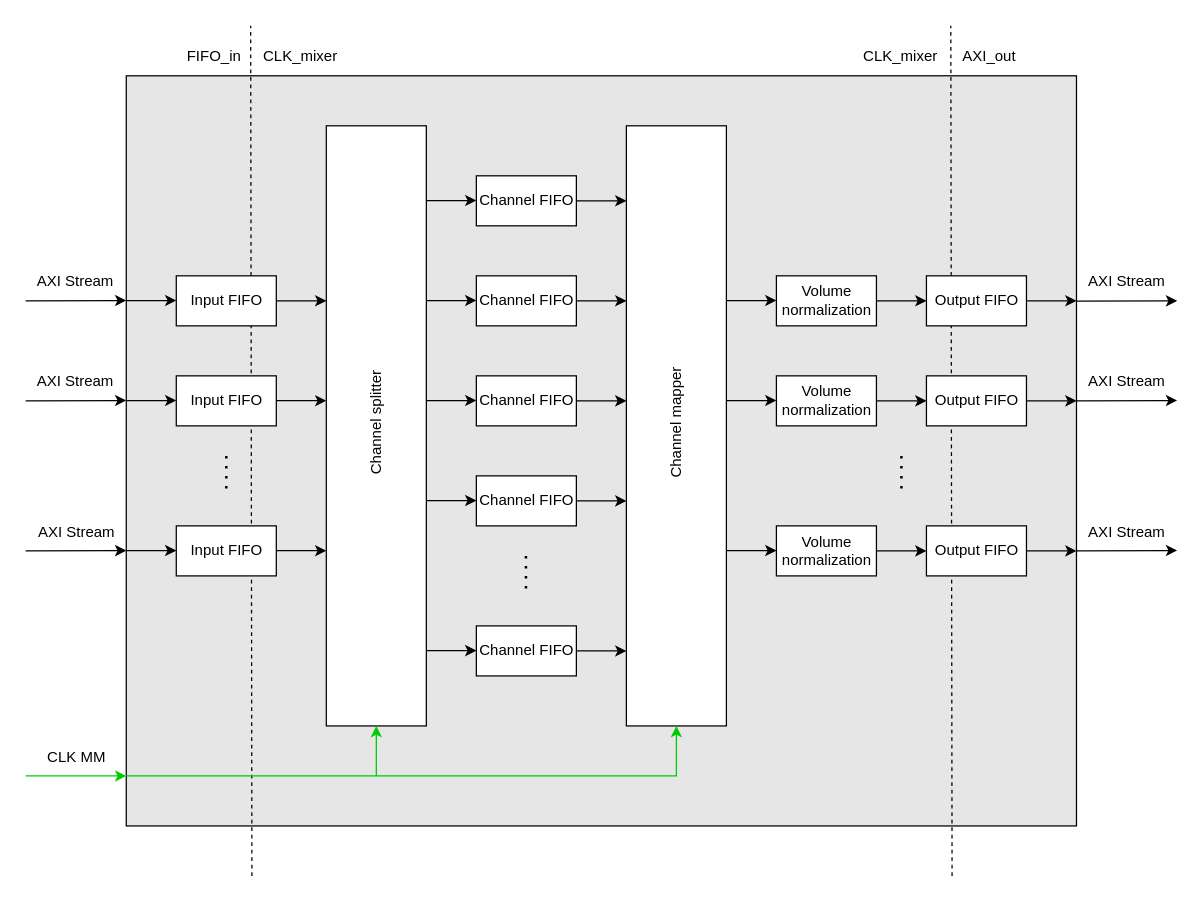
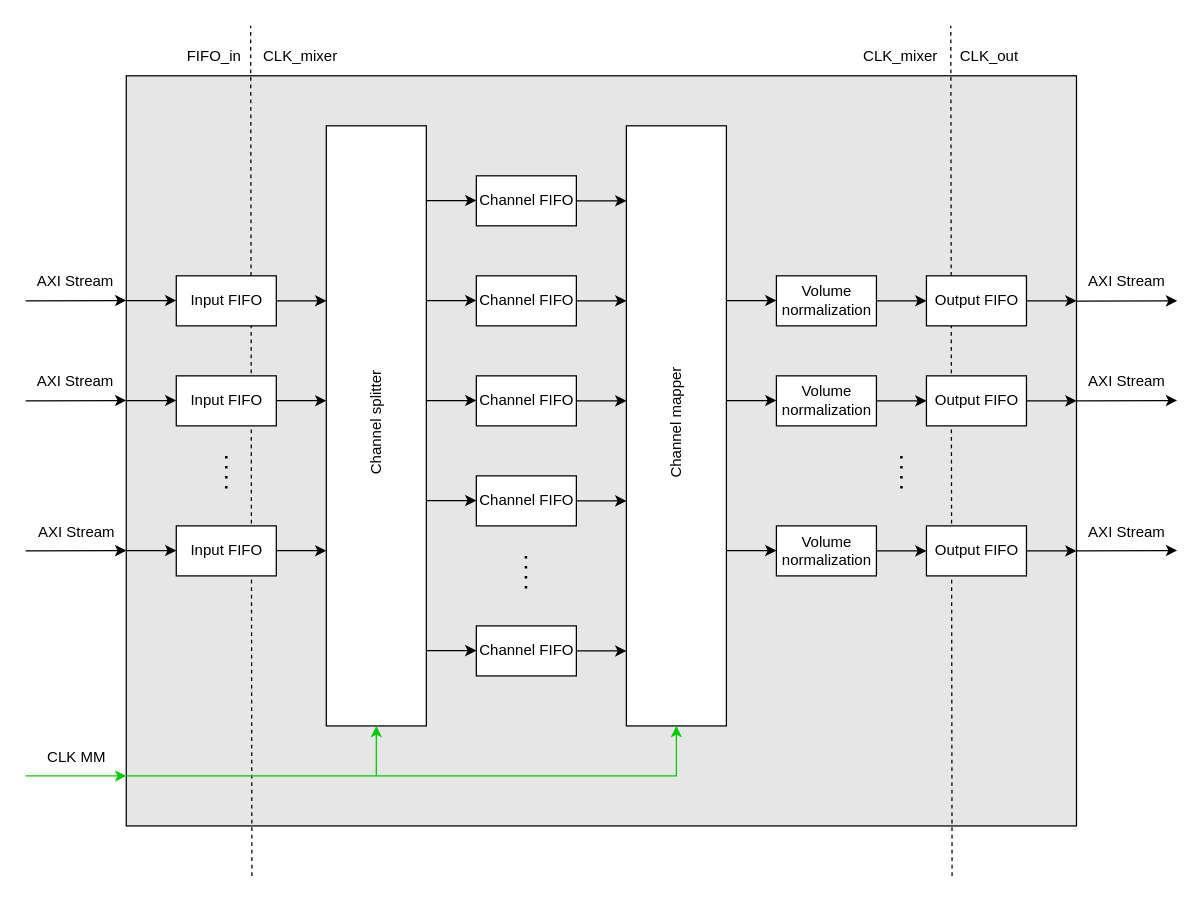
node "AXI_out": label "AXI_out" -> "CLK_out"
